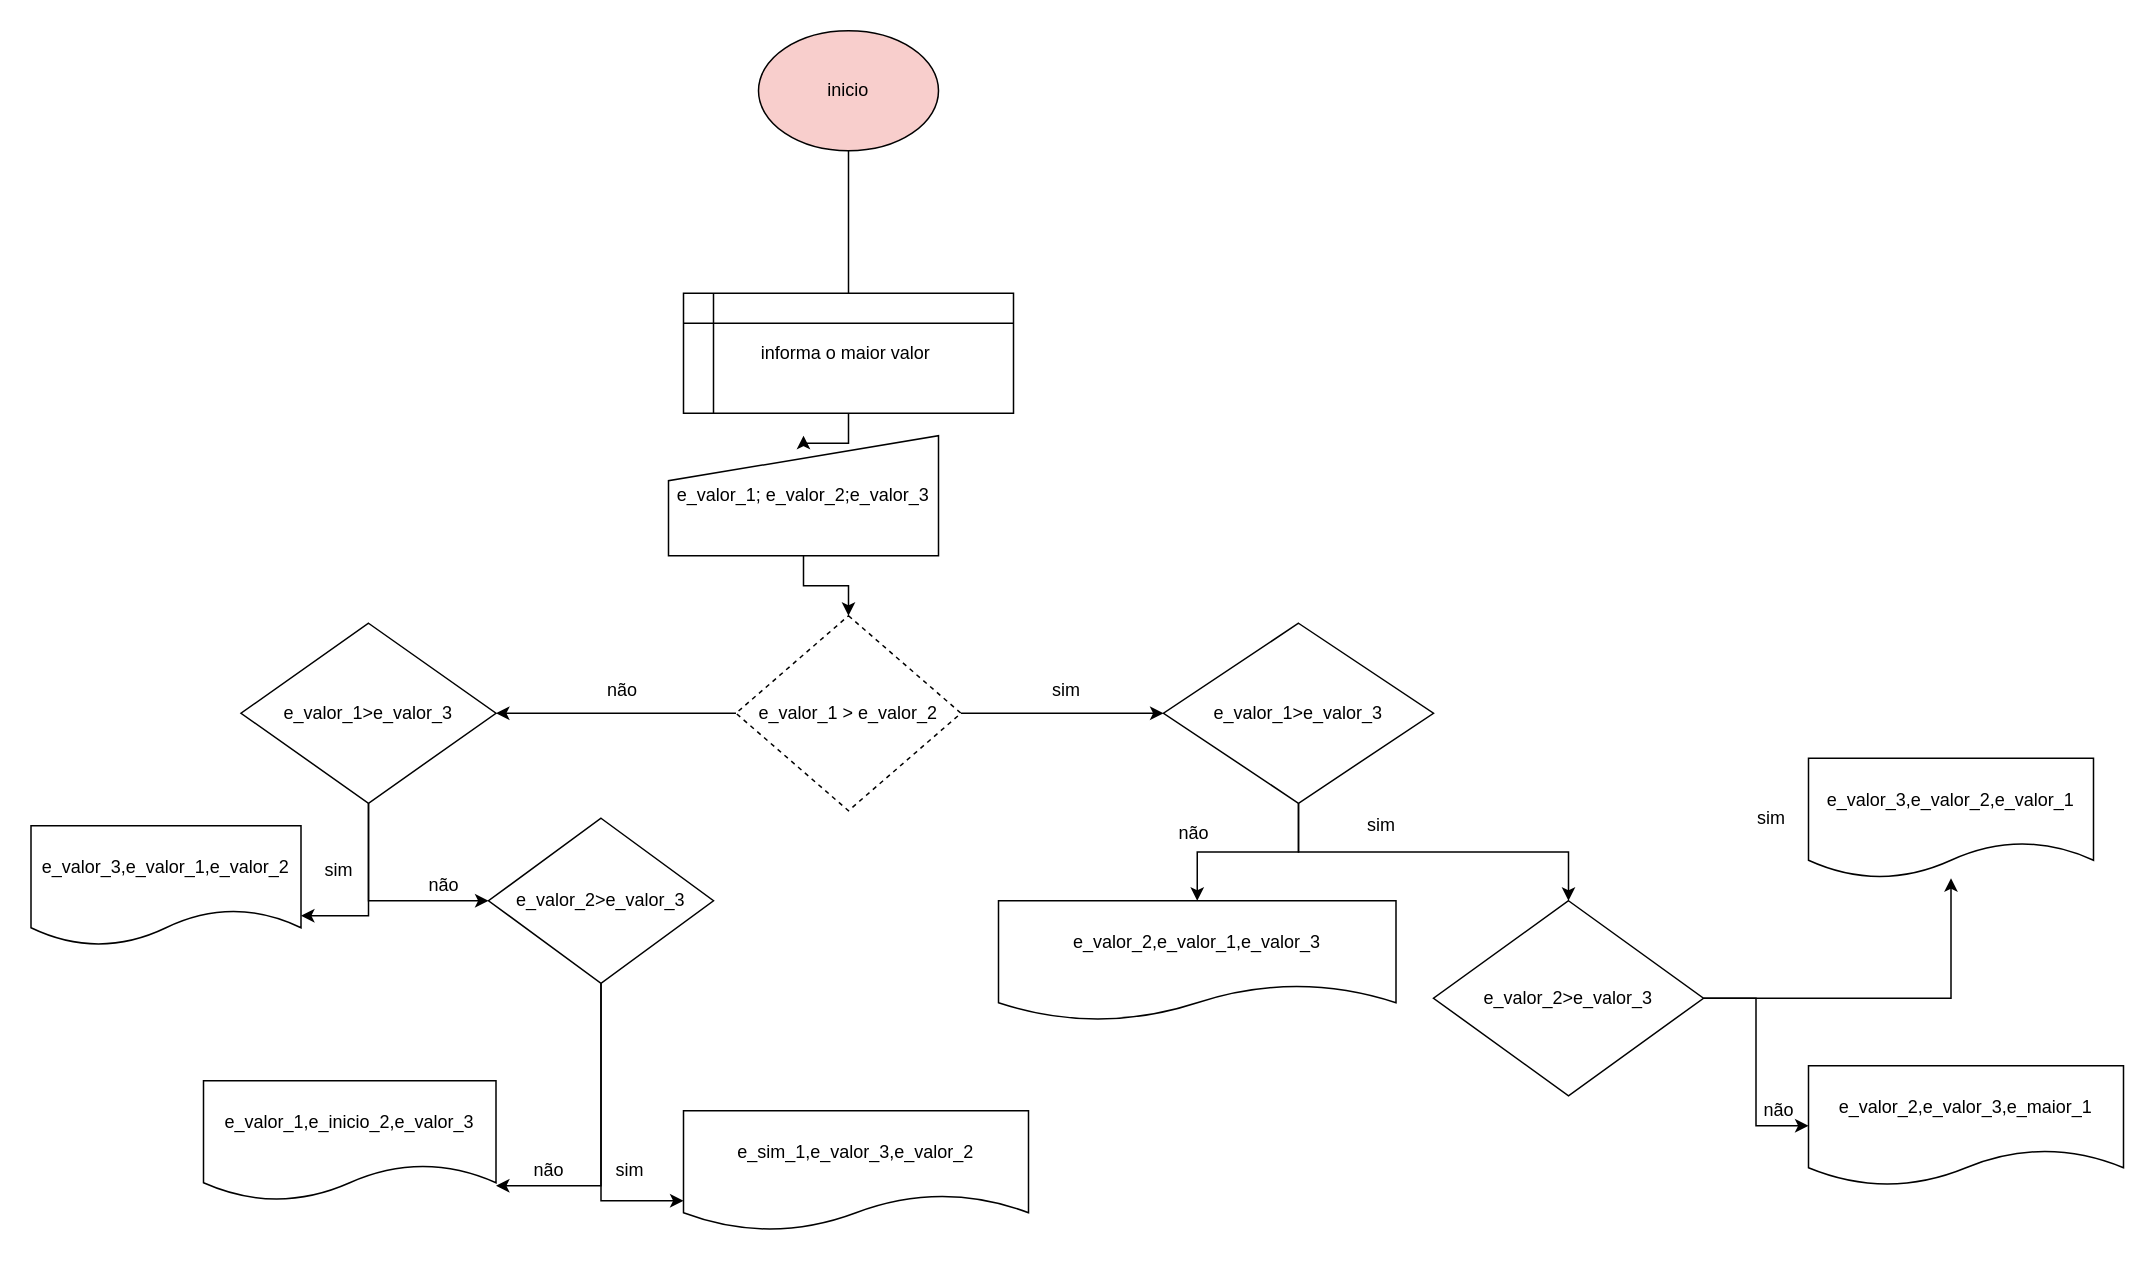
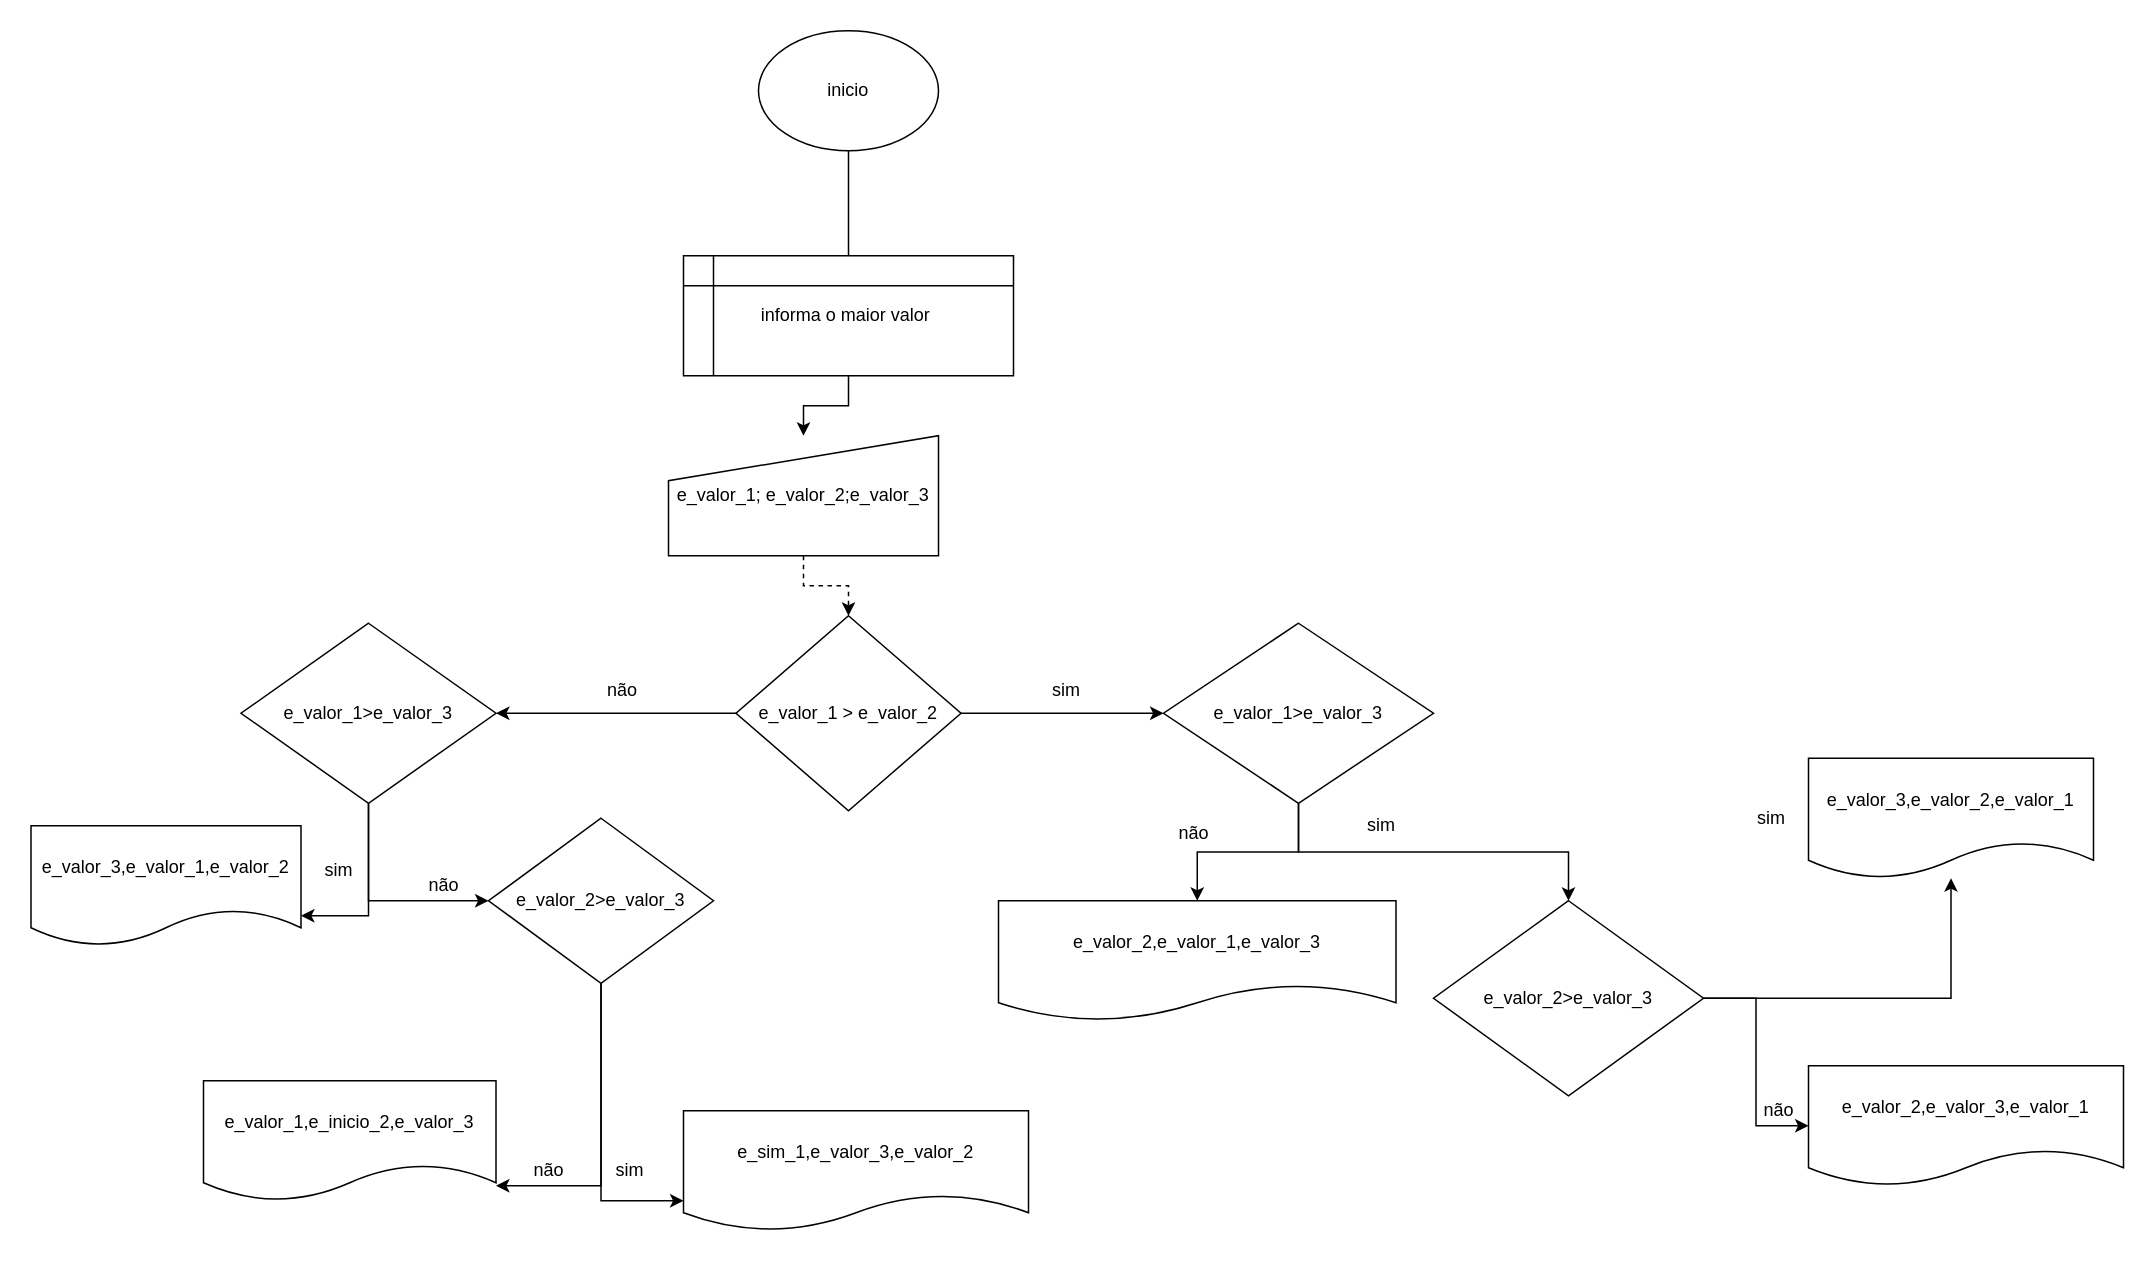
node "inicio": fillcolor #f8cecc -> #ffffff
node "informa o maior valor": moved (848, 353) -> (848, 316)
edge "e_valor_1; e_valor_2;e_valor_3" -> "e_valor_1 > e_valor_2": style solid -> dashed
node "e_valor_1 > e_valor_2": style dashed -> solid
node "e_valor_2,e_valor_3,e_maior_1": label "e_valor_2,e_valor_3,e_maior_1" -> "e_valor_2,e_valor_3,e_valor_1"
